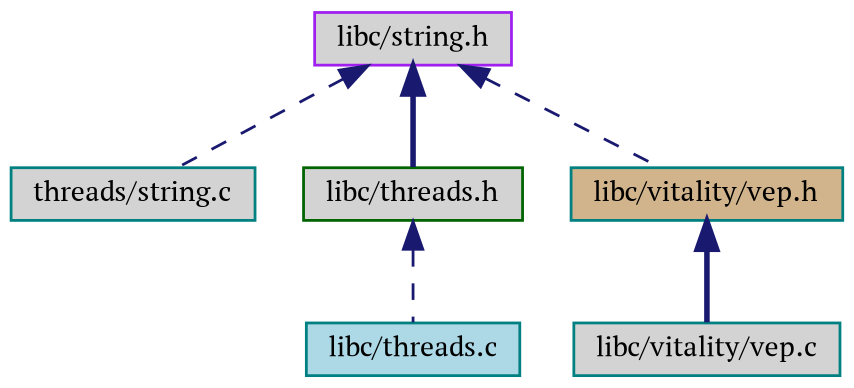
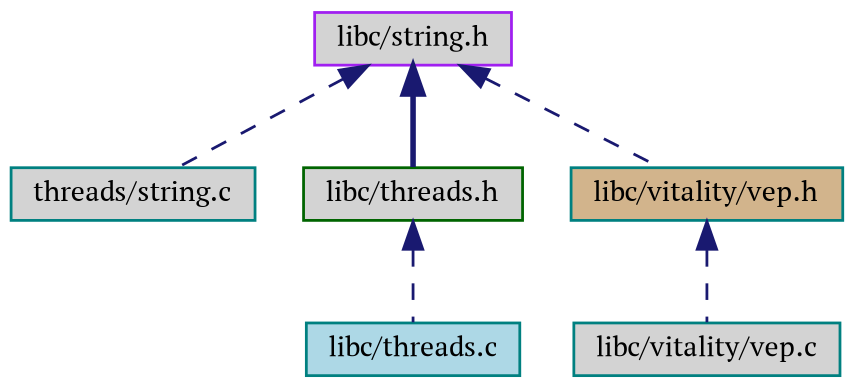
edge "libc/vitality/vep.c" -> "libc/vitality/vep.h": style bold -> dashed
